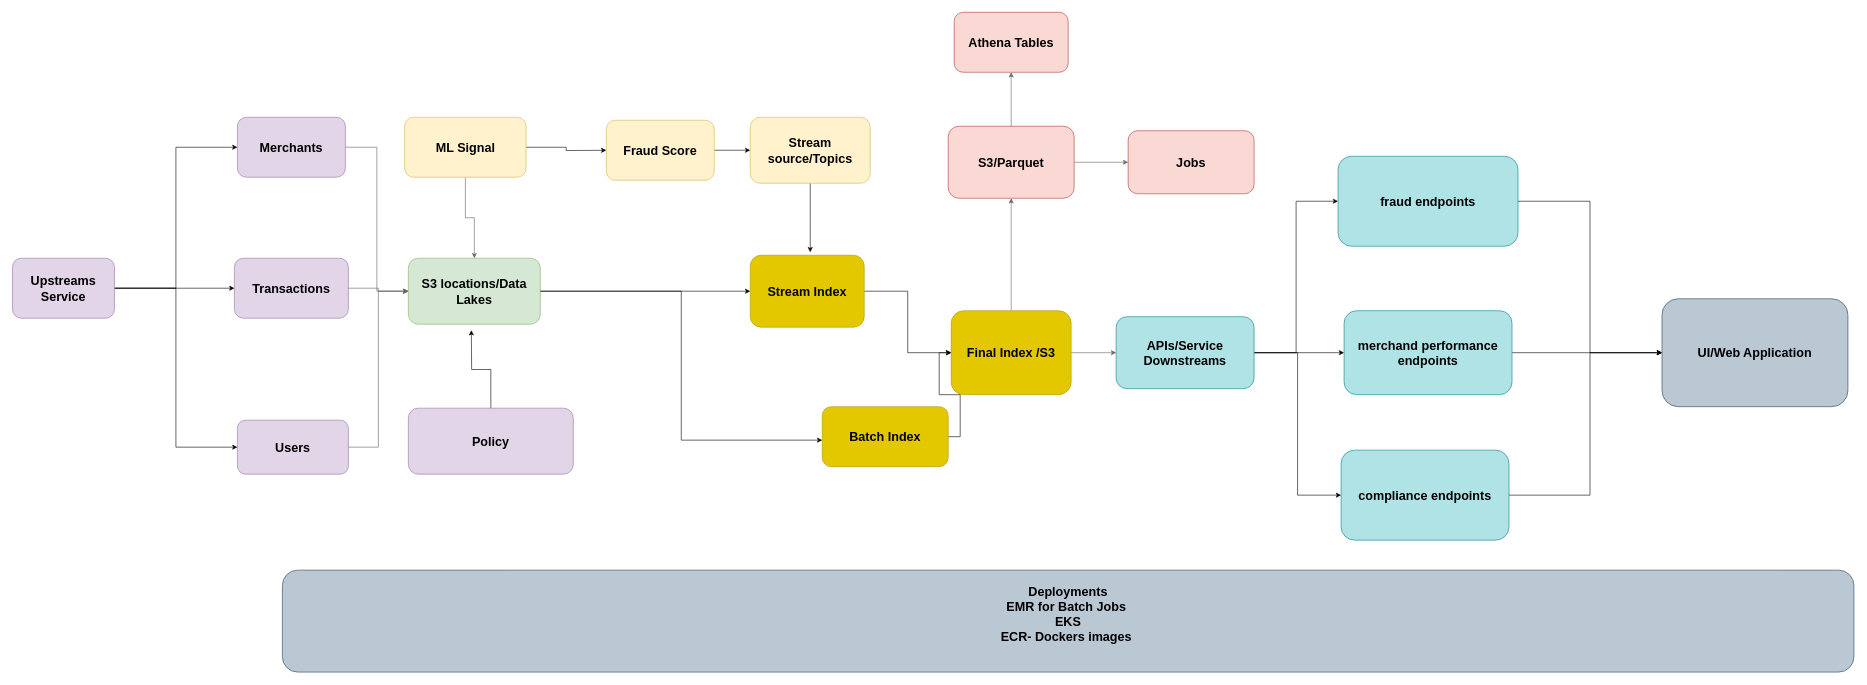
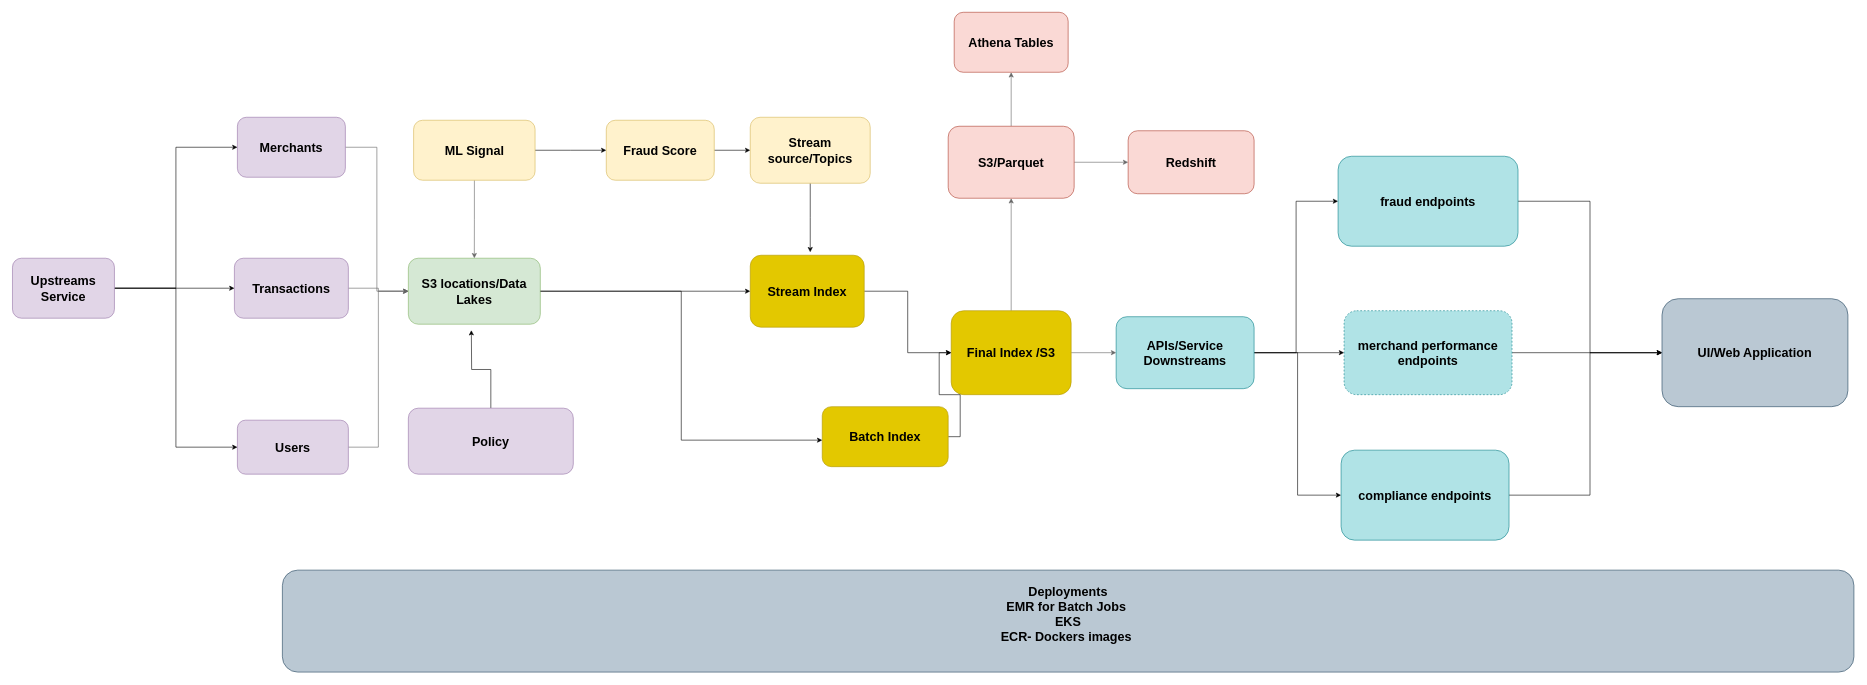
node "ML Signal": moved (465, 147) -> (474, 150)
node "Jobs": label "Jobs" -> "Redshift"
node "merchand performance endpoints": style solid -> dashed
